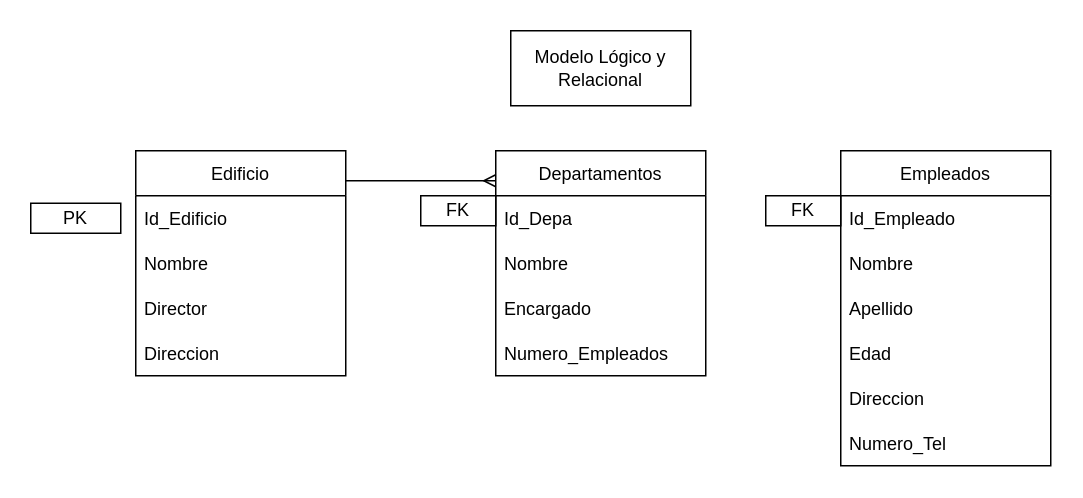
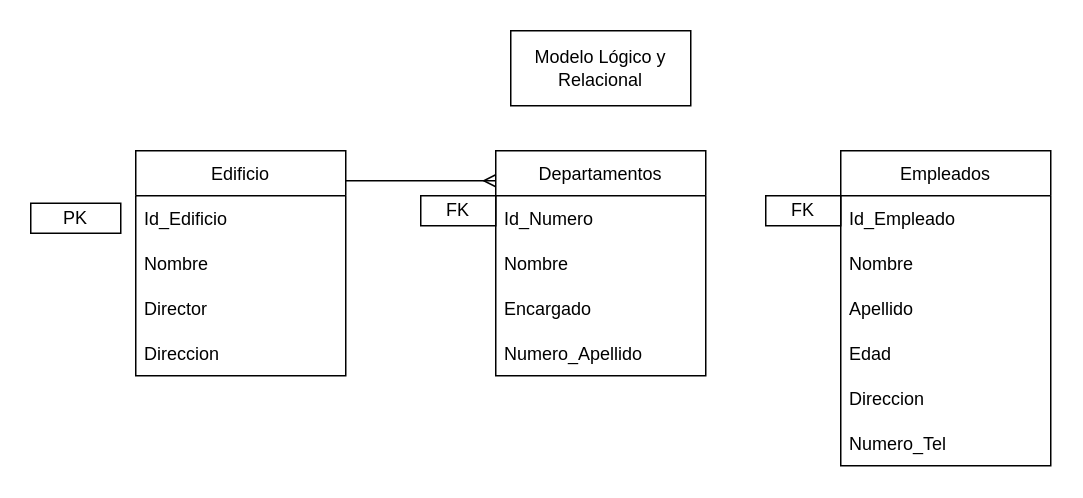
node "Id_Depa": label "Id_Depa" -> "Id_Numero"
node "Numero_Empleados": label "Numero_Empleados" -> "Numero_Apellido"
